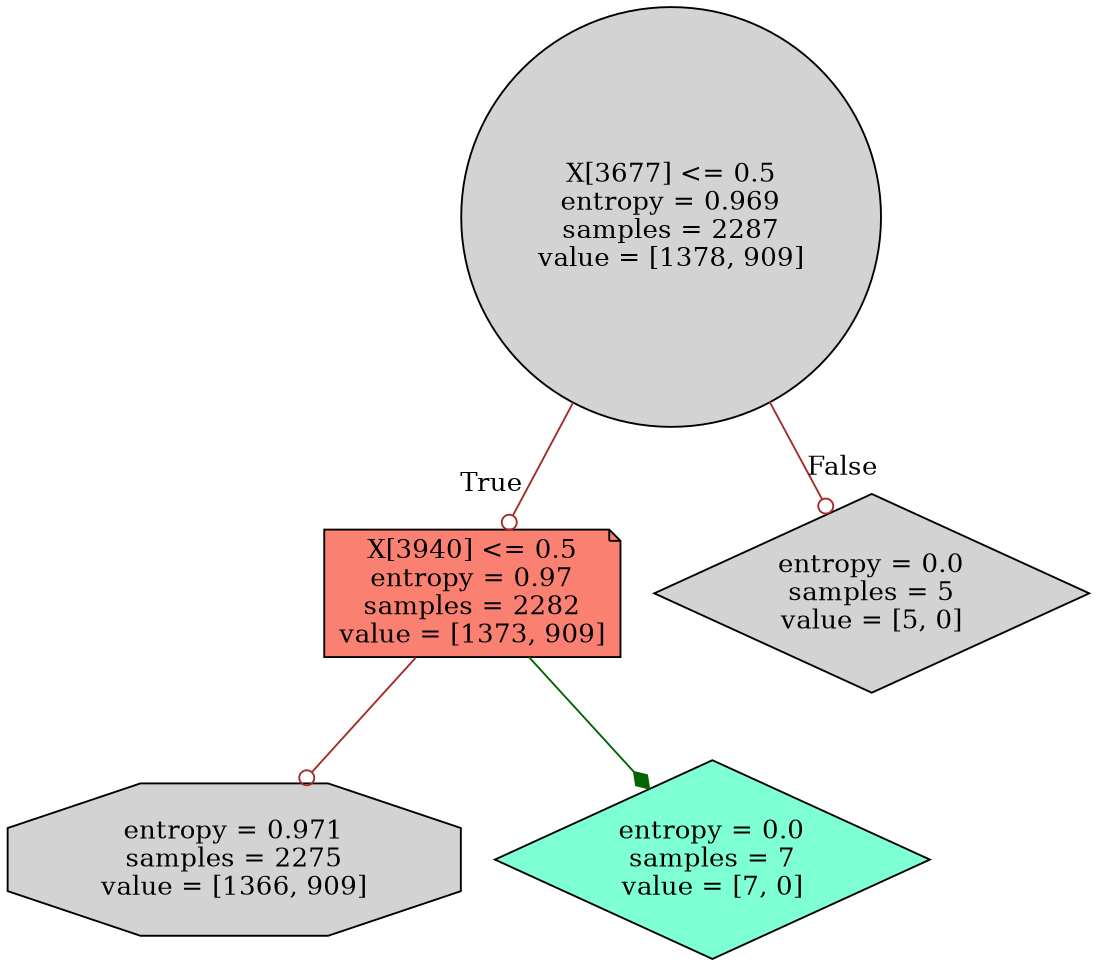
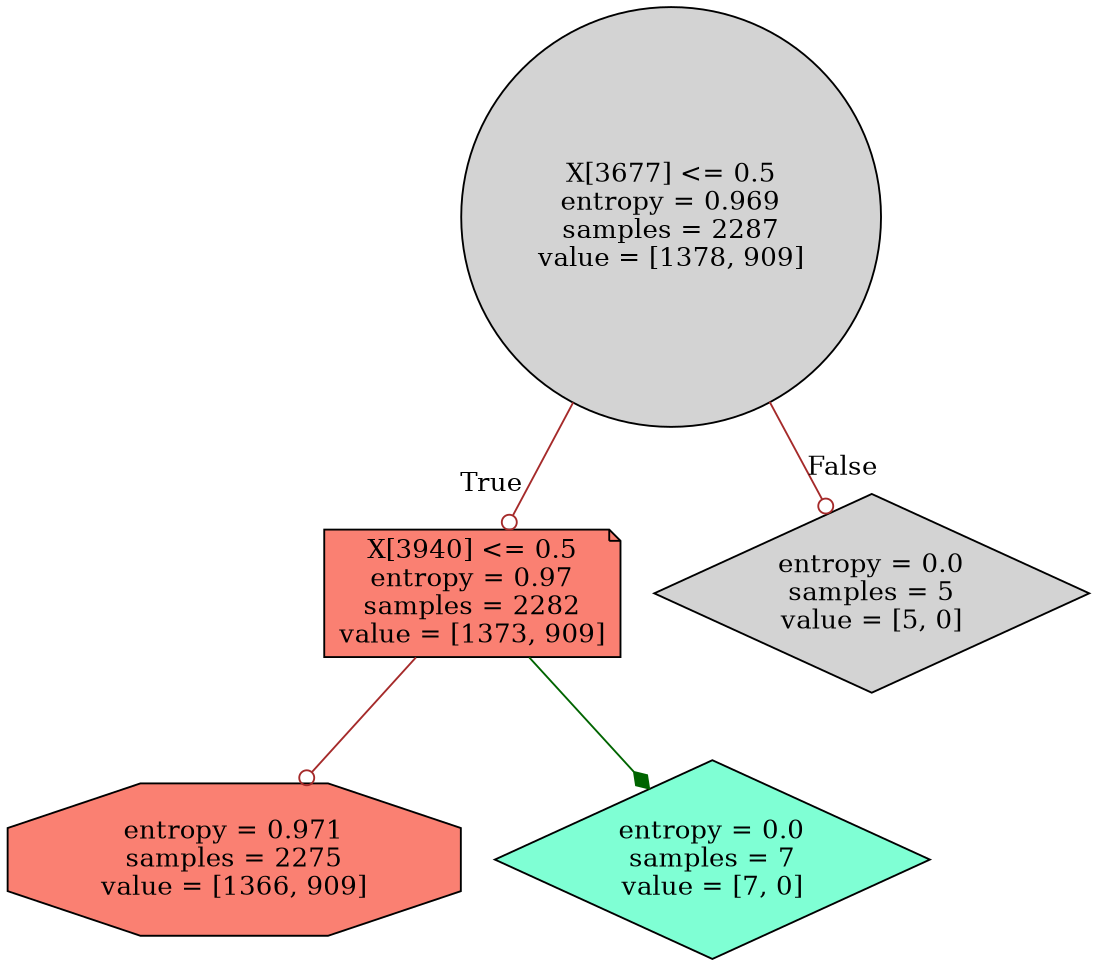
node "entropy = 0.971 samples = 2275 value = [1366, 909]": fillcolor lightgrey -> salmon
